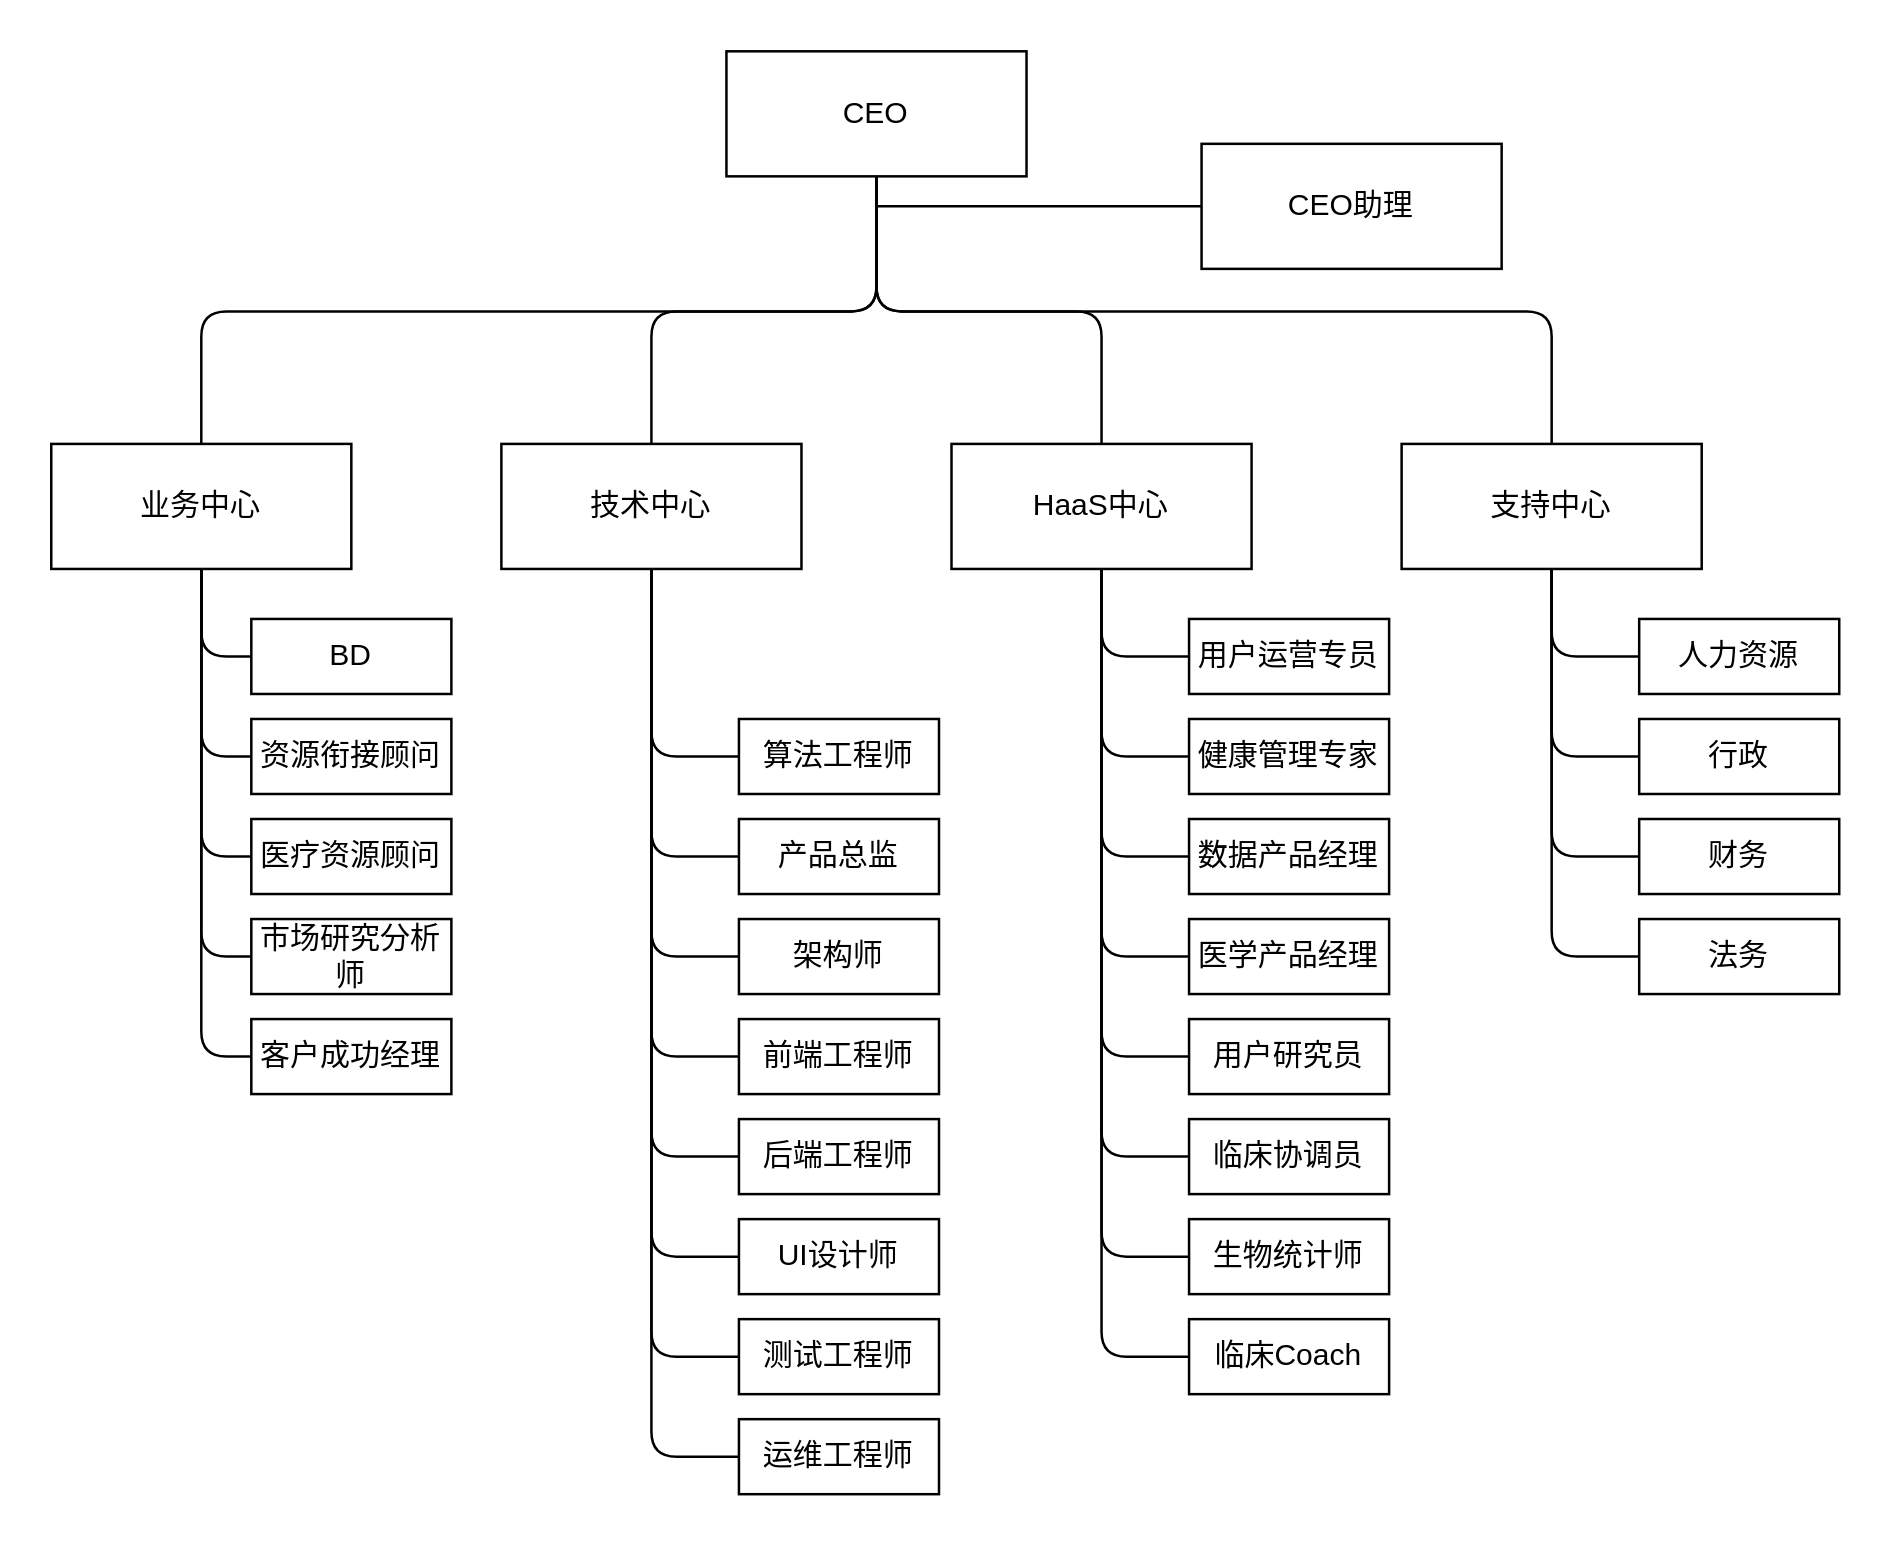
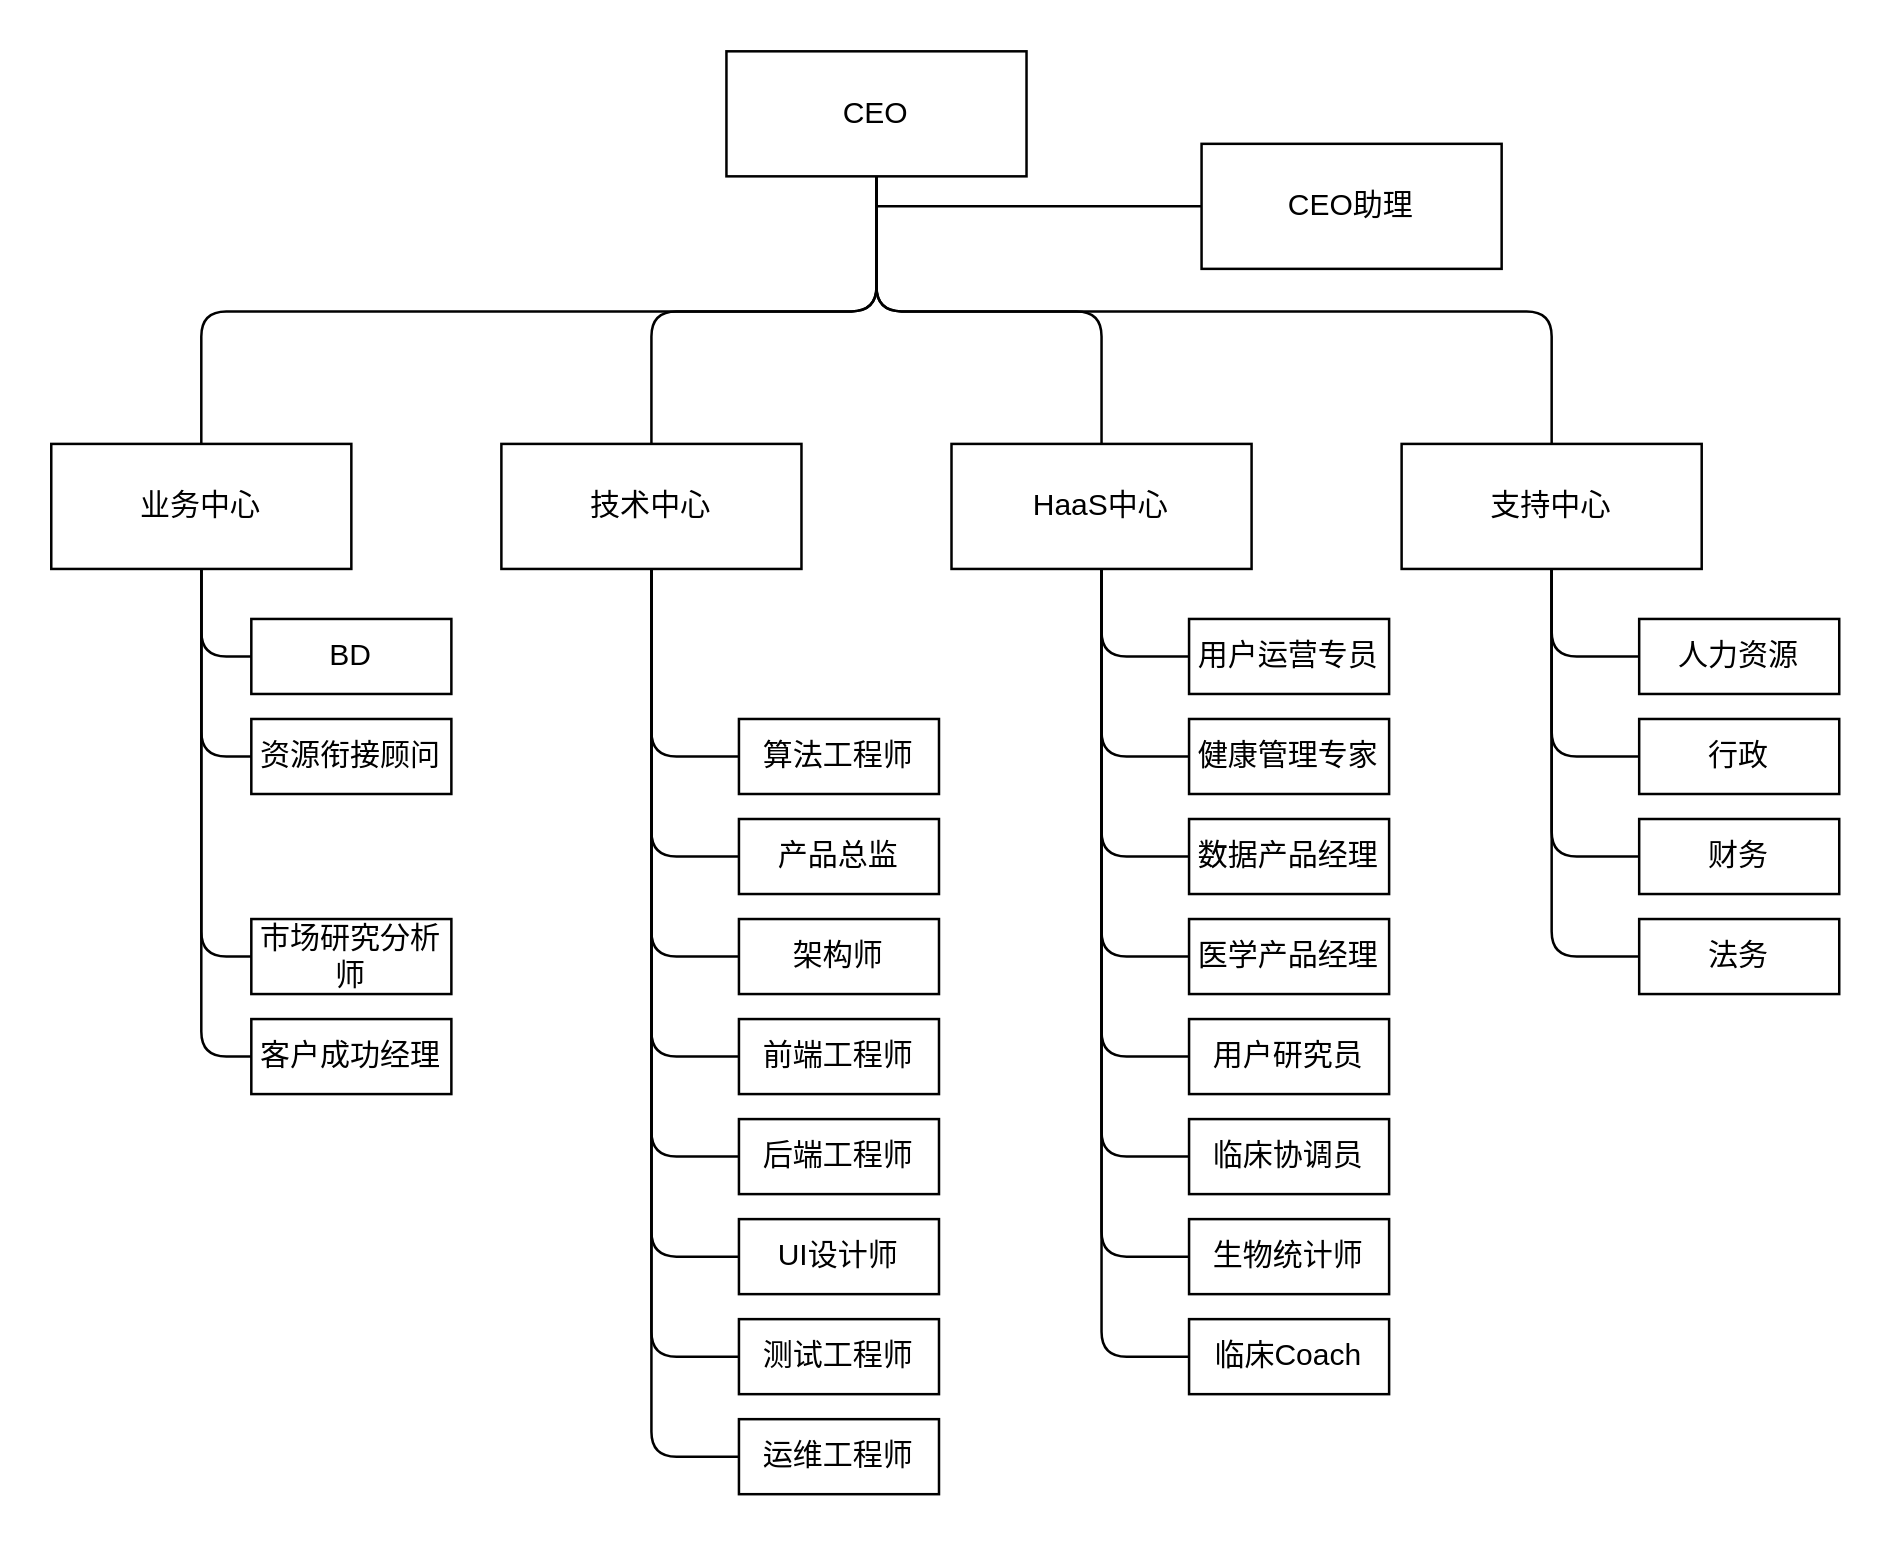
edge "业务中心" -- "医疗资源顾问": removed
node "医疗资源顾问": removed
